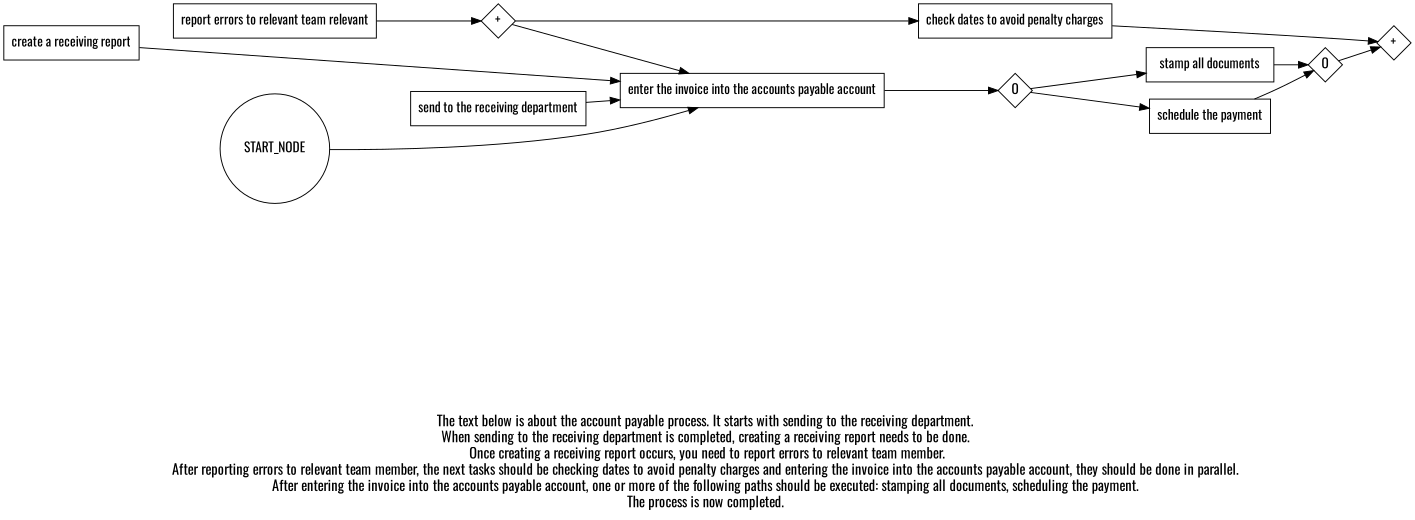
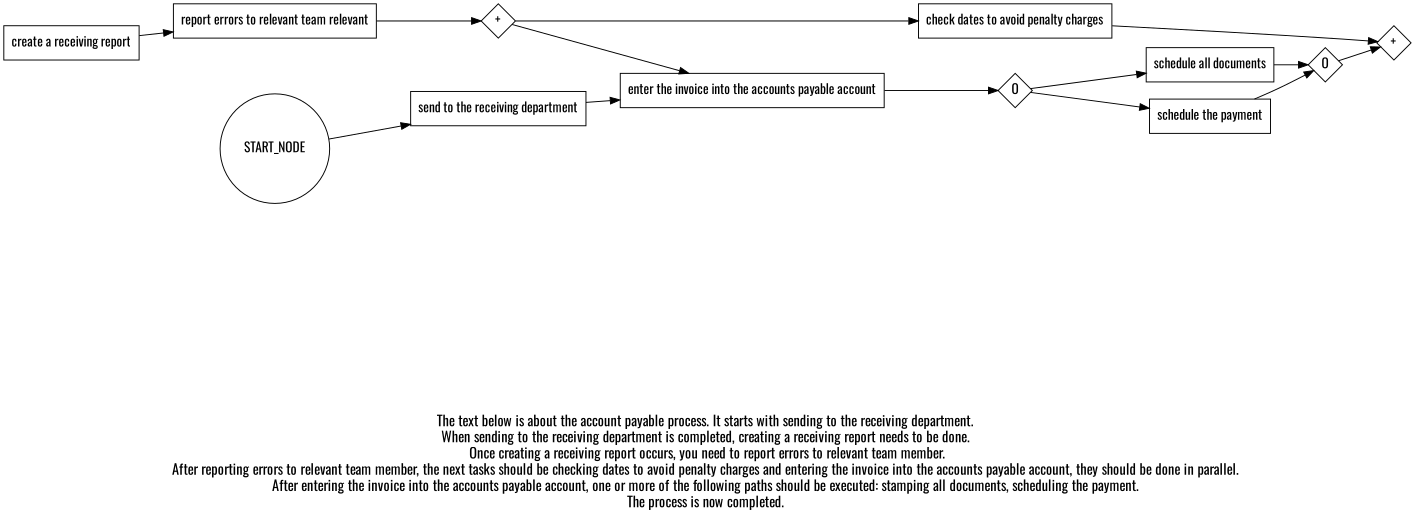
edge "create a receiving report" -> "enter the invoice into the accounts payable account": now "create a receiving report" -> "report errors to relevant team relevant"
node "stamp all documents": label "stamp all documents" -> "schedule all documents"
edge "START_NODE" -> "enter the invoice into the accounts payable account": now "START_NODE" -> "send to the receiving department"
